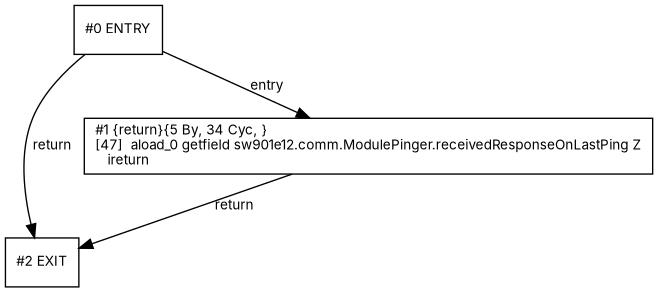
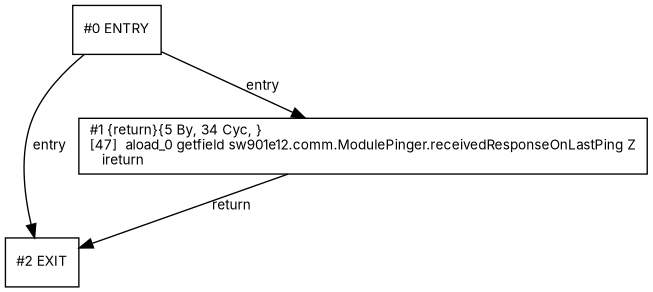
edge "#0 ENTRY" -> "#2 EXIT": label "return" -> "entry"
